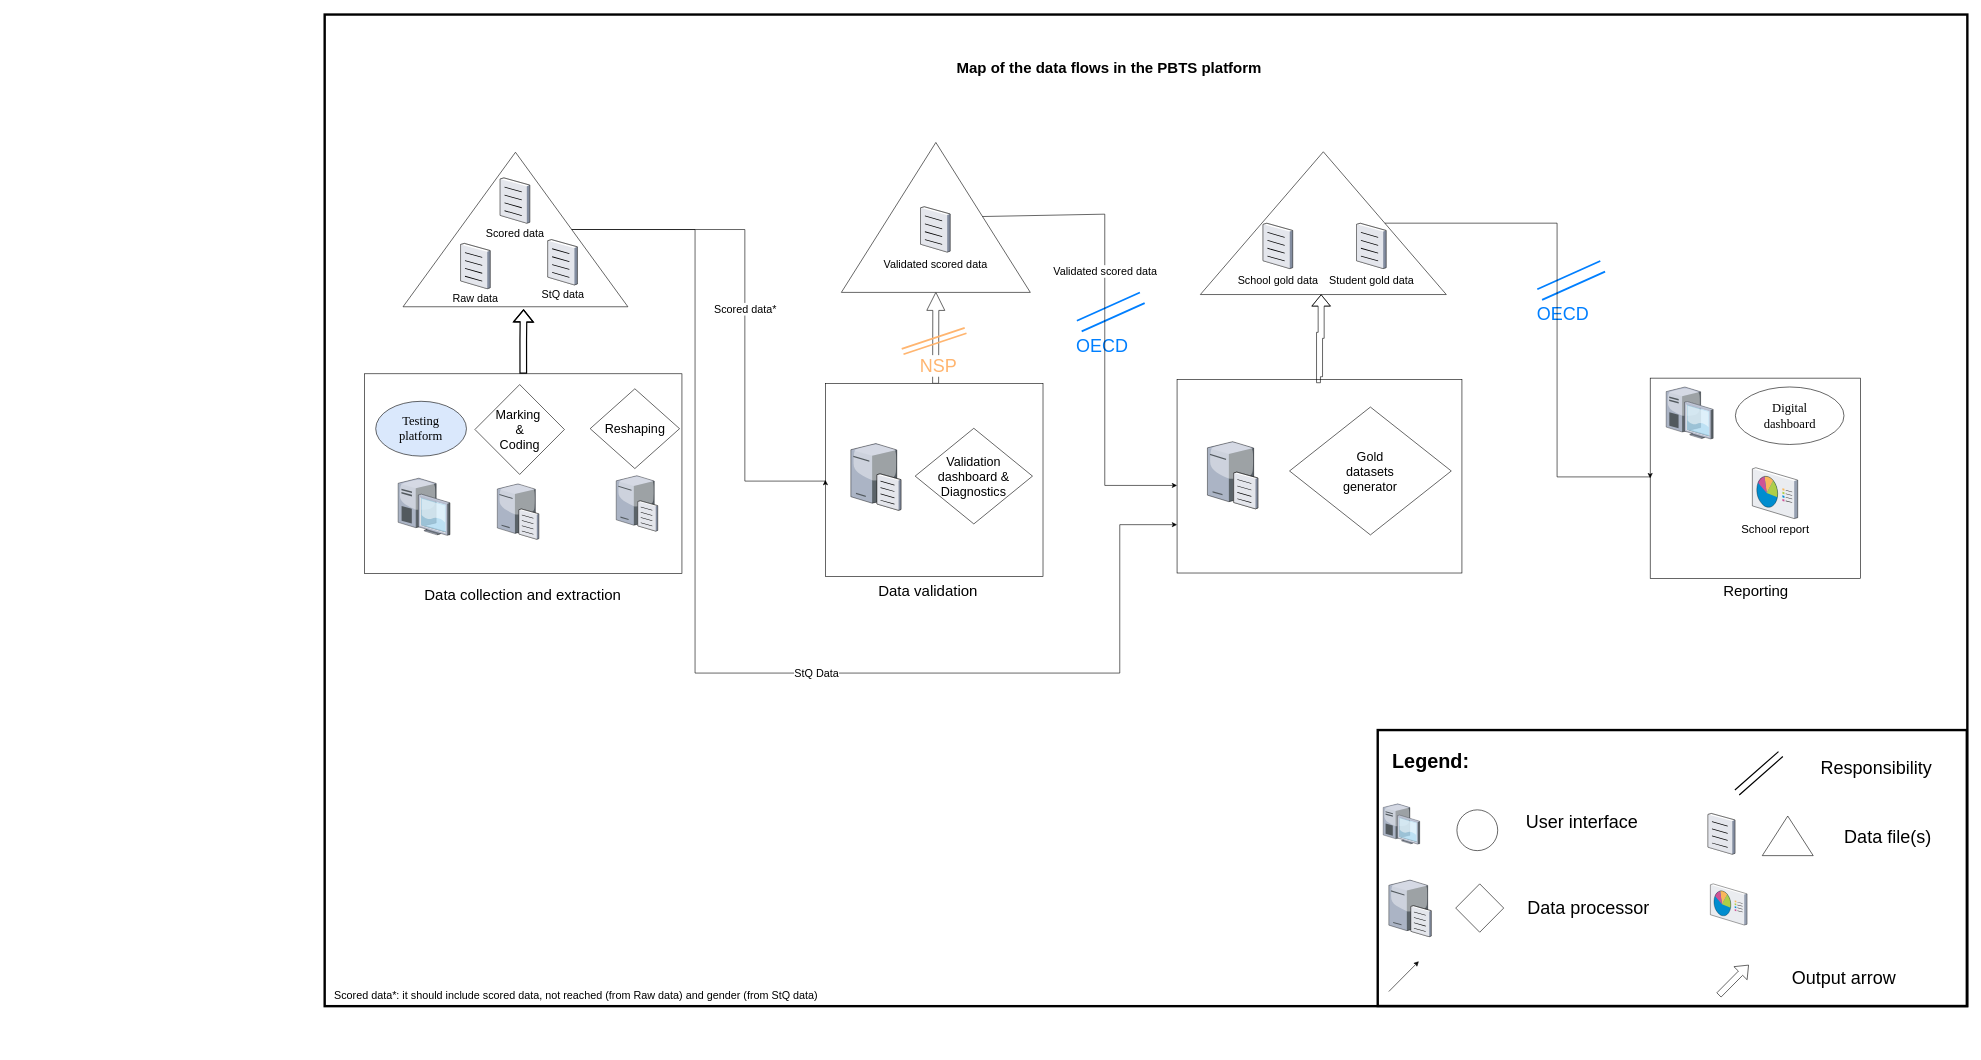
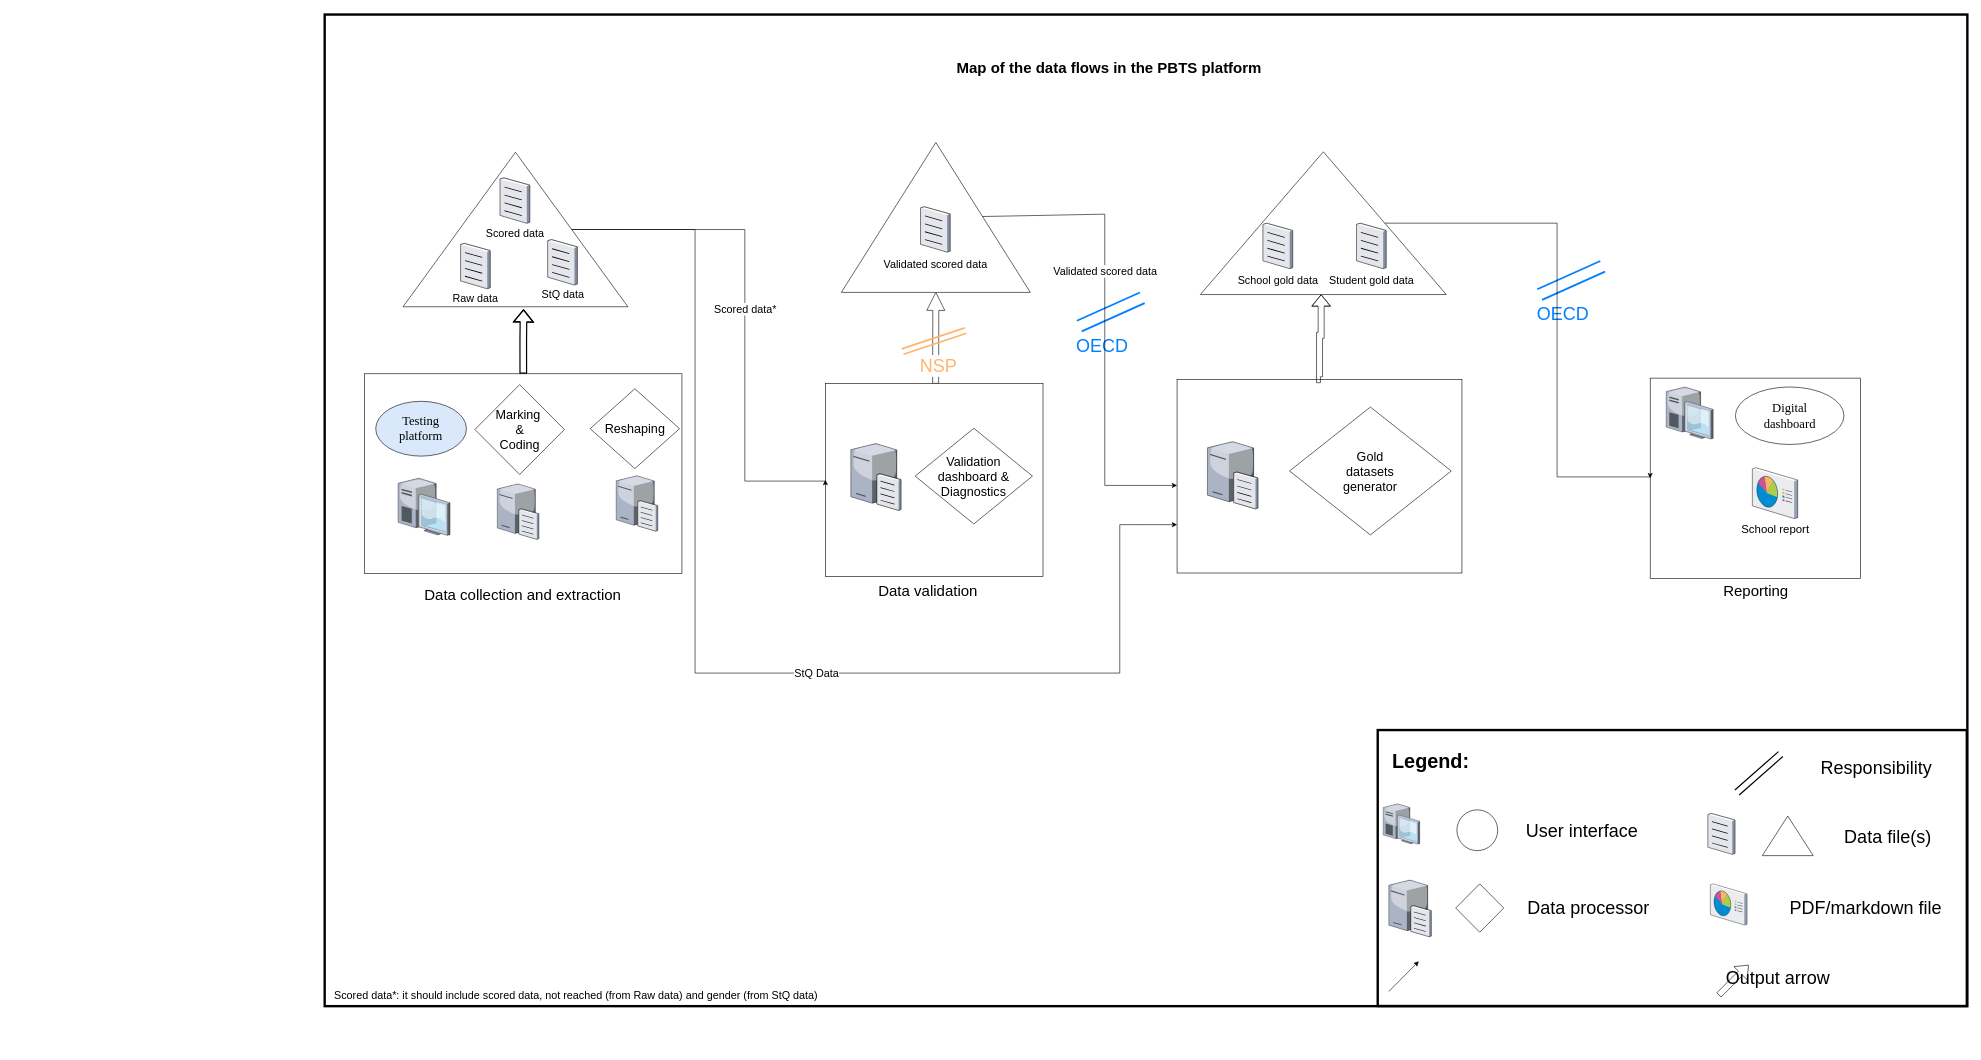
node "User interface": moved (1582, 822) -> (1582, 831)
node "PDF/markdown file": added
node "Output arrow": moved (1844, 978) -> (1778, 978)
